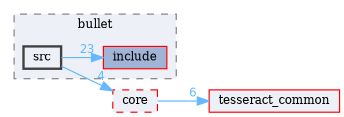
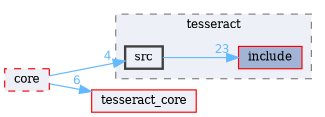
cluster "bullet": label "bullet" -> "tesseract"
edge "src" -> "core": reversed
node "tesseract_common": label "tesseract_common" -> "tesseract_core"
